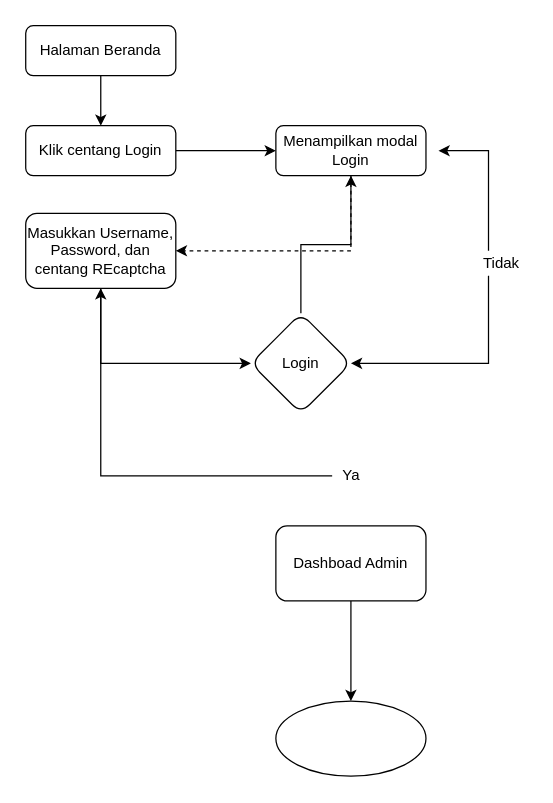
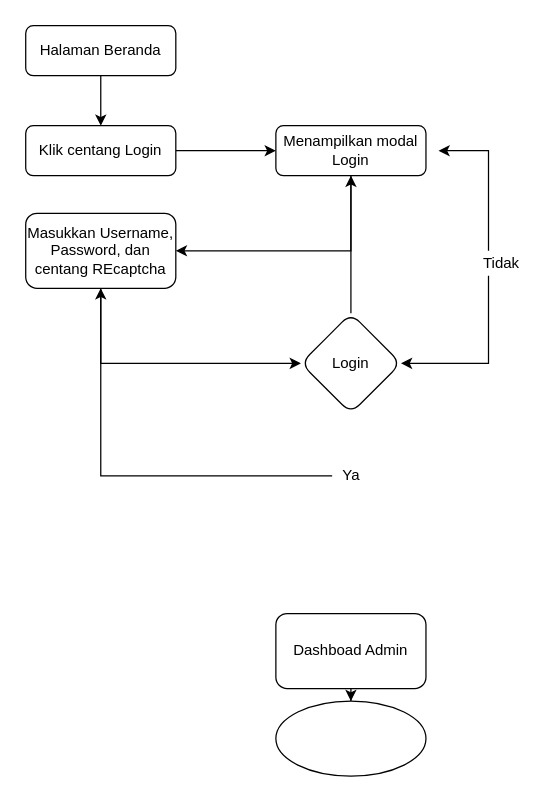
edge "Menampilkan modal Login" -> "Masukkan Username, Password, dan centang REcaptcha": style dashed -> solid
node "Login": moved (301, 363) -> (351, 363)
node "Dashboad Admin": moved (351, 563) -> (351, 651)
